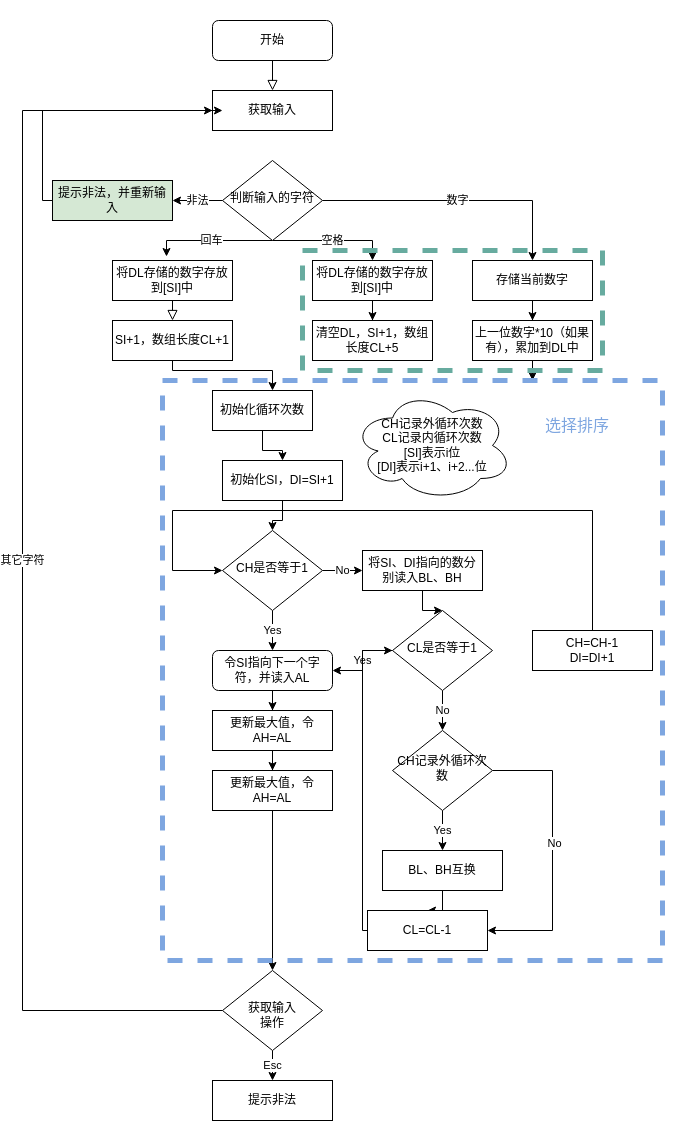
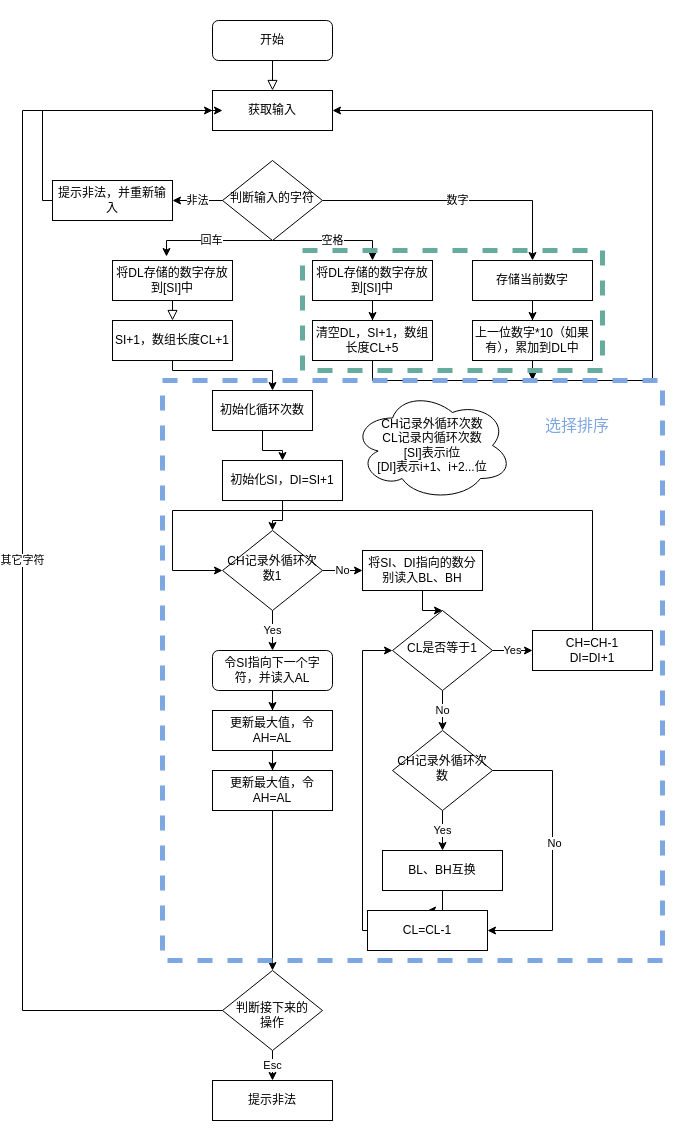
edge "清空DL，SI+1，数组长度CL+5" -> "获取输入": added
node "提示非法，并重新输入": fillcolor #d5e8d4 -> #ffffff
node "CH是否等于1": label "CH是否等于1" -> "CH记录外循环次数1"
edge "CL是否等于1" -> "令SI指向下一个字符，并读入AL": now "CL是否等于1" -> "CH=CH-1 DI=DI+1"
node "获取输入 操作": label "获取输入 操作" -> "判断接下来的 操作"
